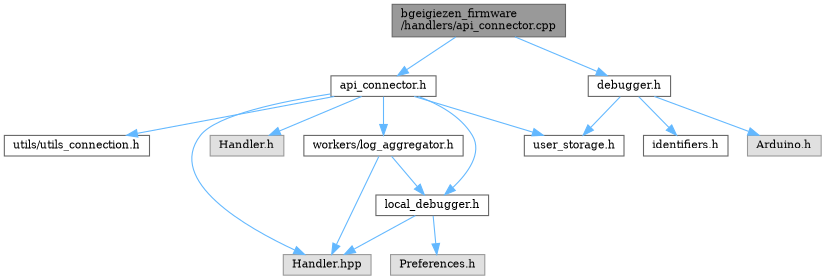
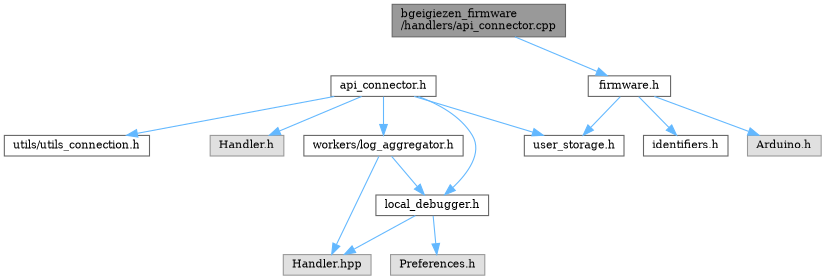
edge "bgeigiezen_firmware /handlers/api_connector.cpp" -> "api_connector.h": removed
node "debugger.h": label "debugger.h" -> "firmware.h"
edge "api_connector.h" -> "Handler.hpp": removed
